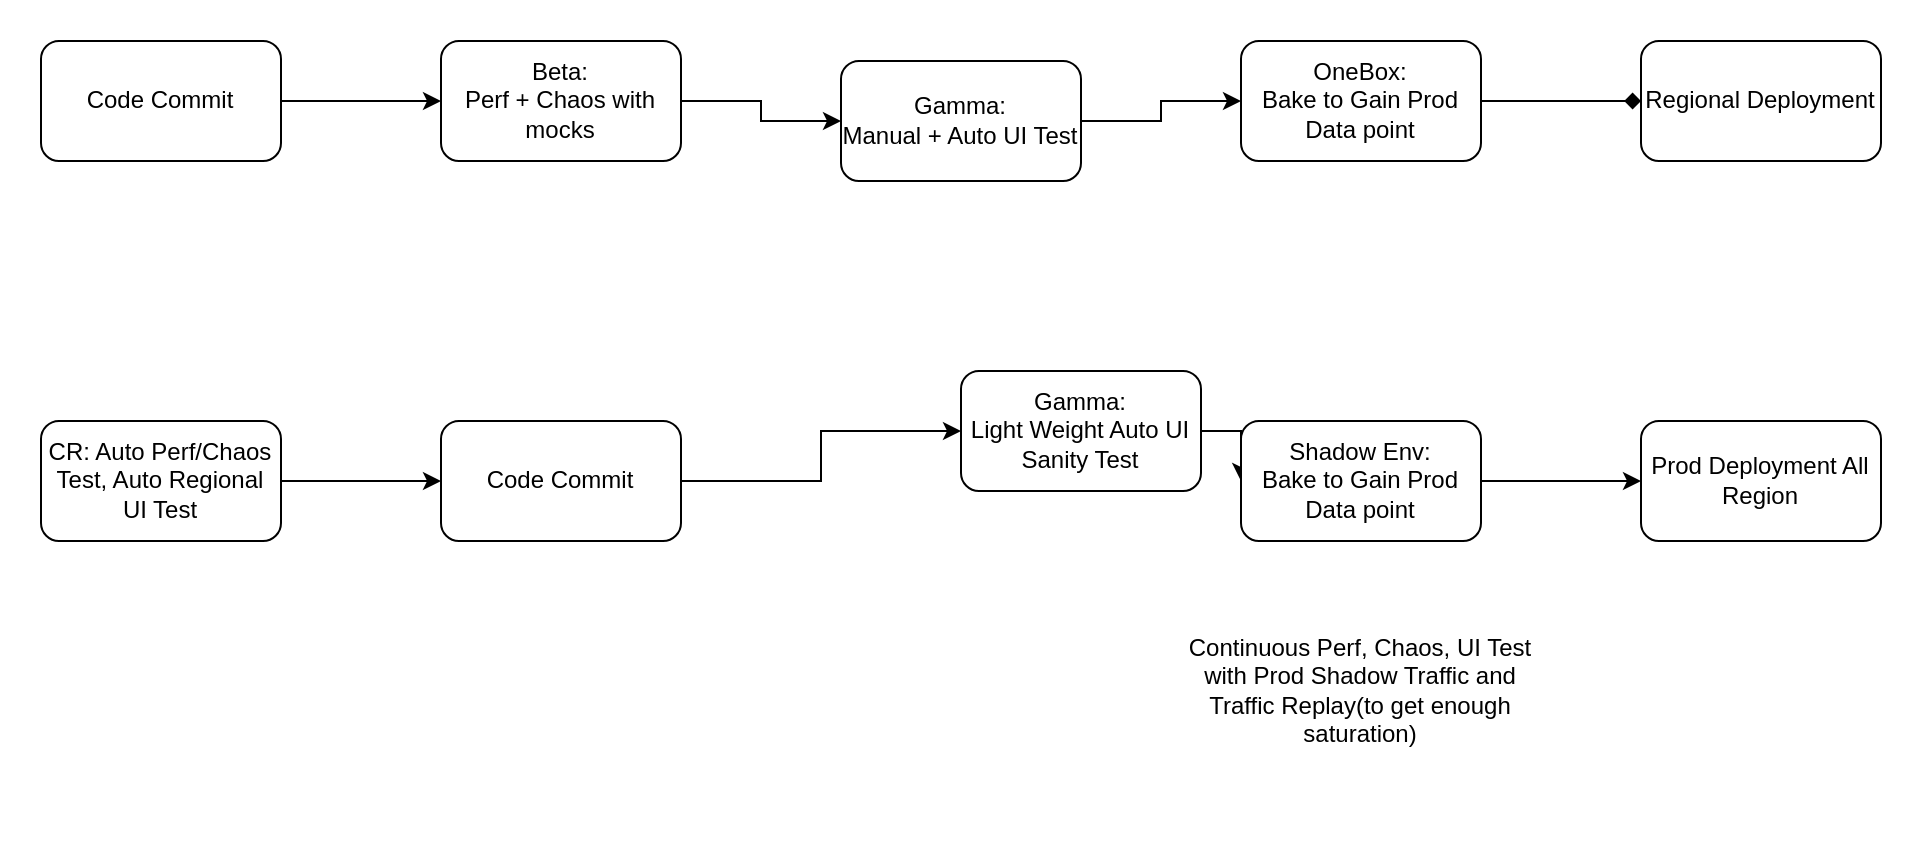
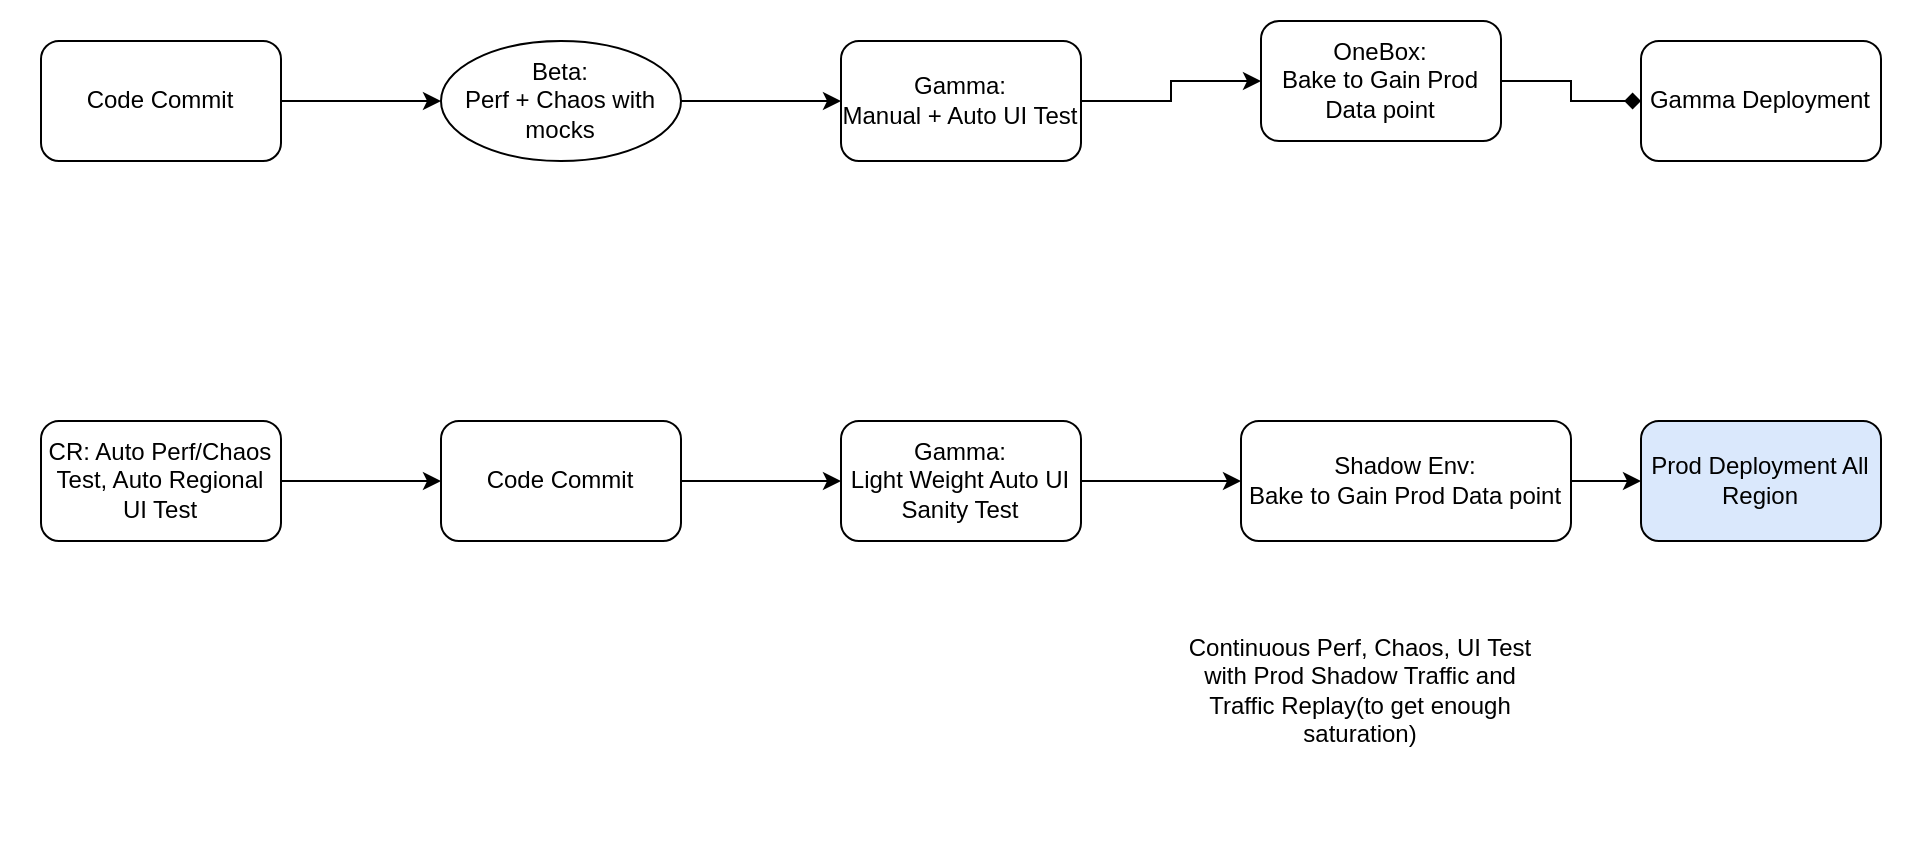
node "Beta: Perf + Chaos with mocks": shape rounded rectangle -> ellipse
node "OneBox: Bake to Gain Prod Data point": moved (1361, 101) -> (1381, 81)
node "Regional Deployment": label "Regional Deployment" -> "Gamma Deployment"
node "Gamma: Manual + Auto UI Test": moved (961, 121) -> (961, 101)
node "Gamma: Light Weight Auto UI Sanity Test": moved (1081, 431) -> (961, 481)
node "Shadow Env: Bake to Gain Prod Data point": size 240x120 -> 330x120
node "Prod Deployment All Region": fillcolor #ffffff -> #dae8fc
